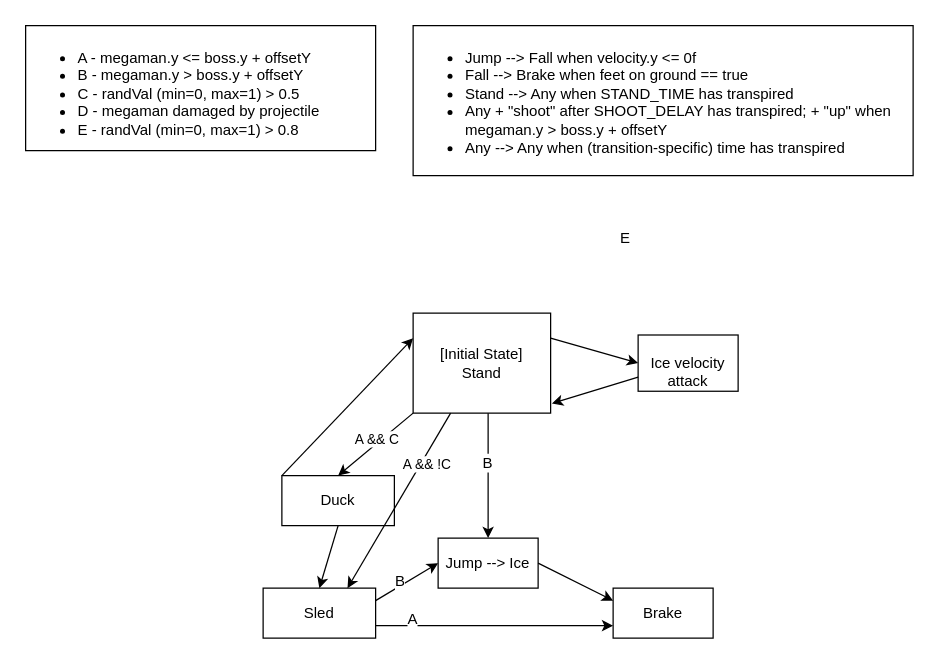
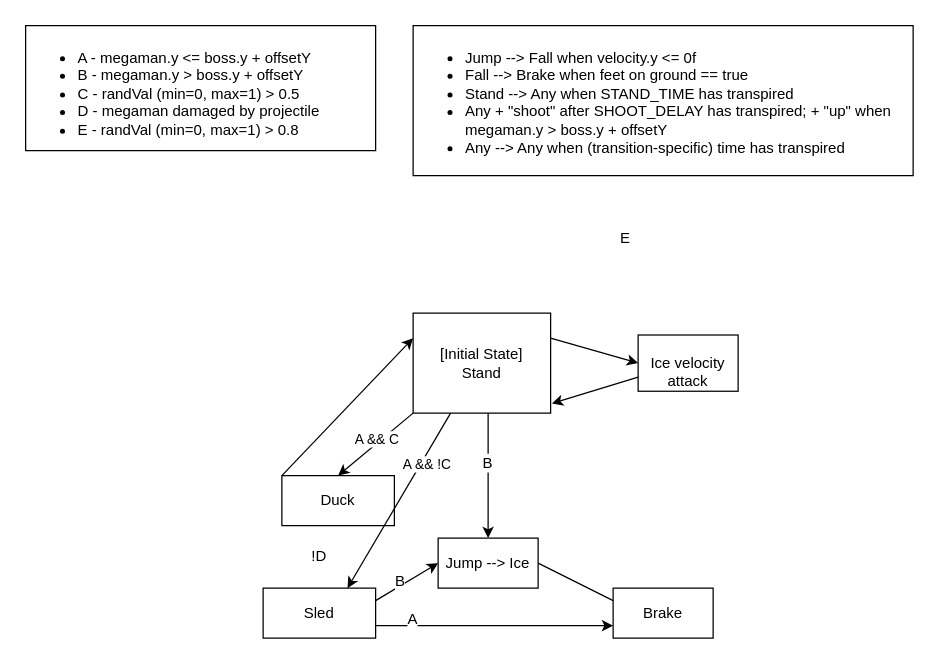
edge "Duck" -> "Sled": removed
node "!D": added
edge "Jump --> Ice" -> "Brake": arrowhead classic -> none
